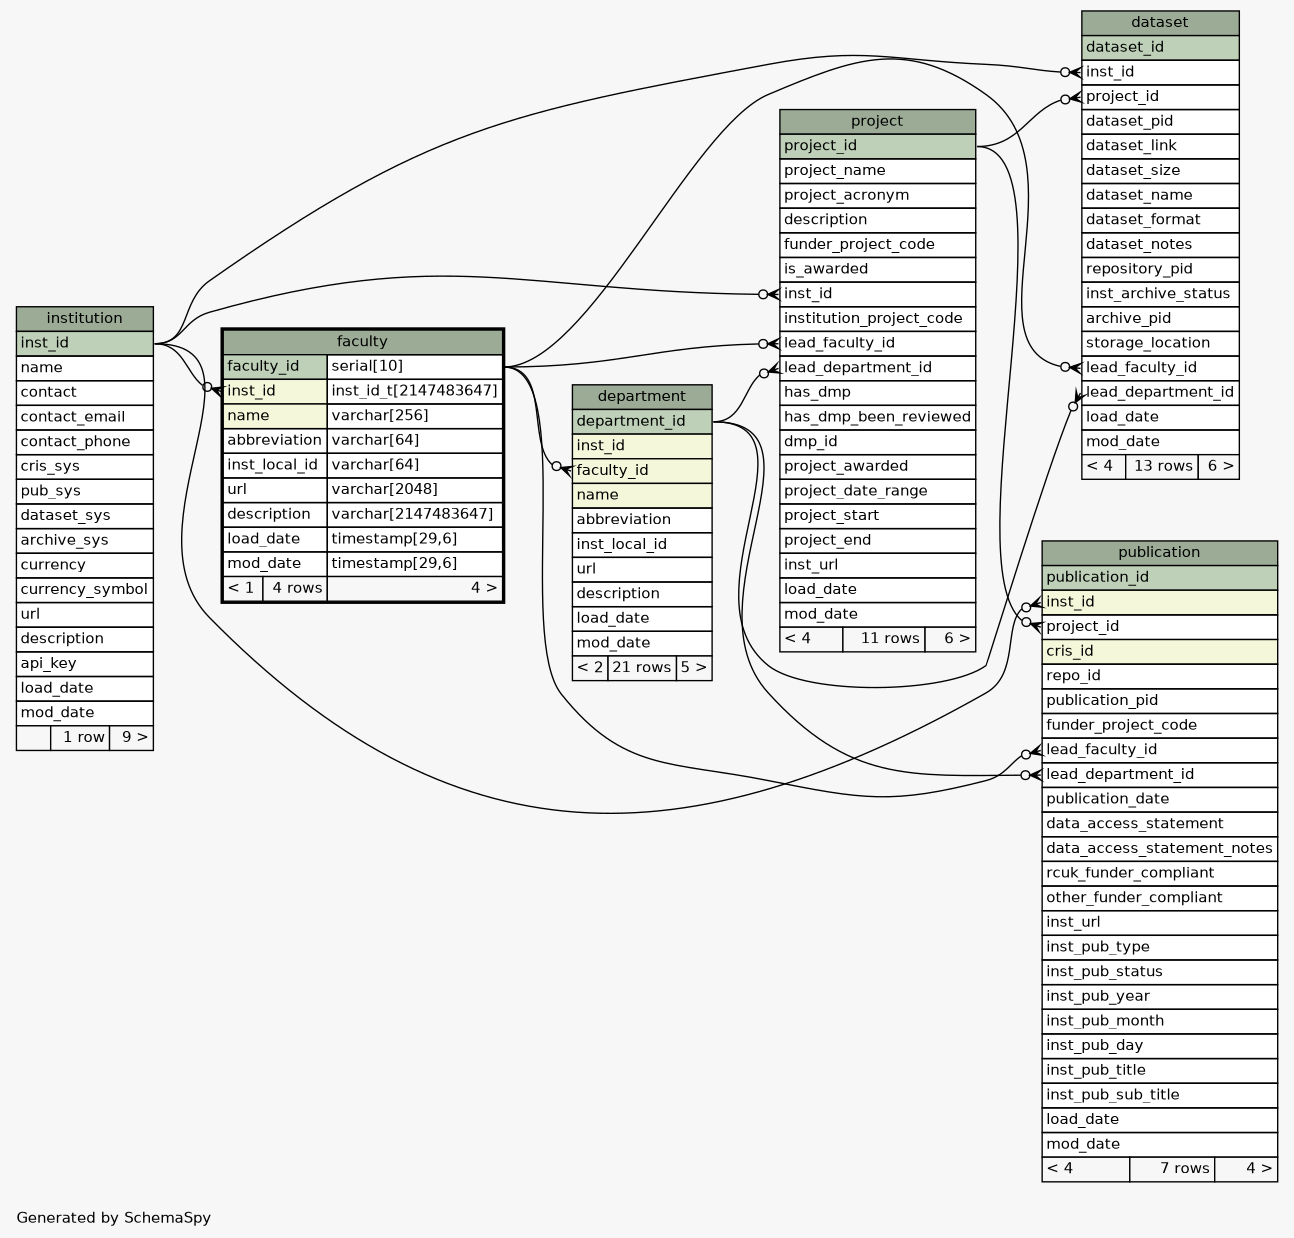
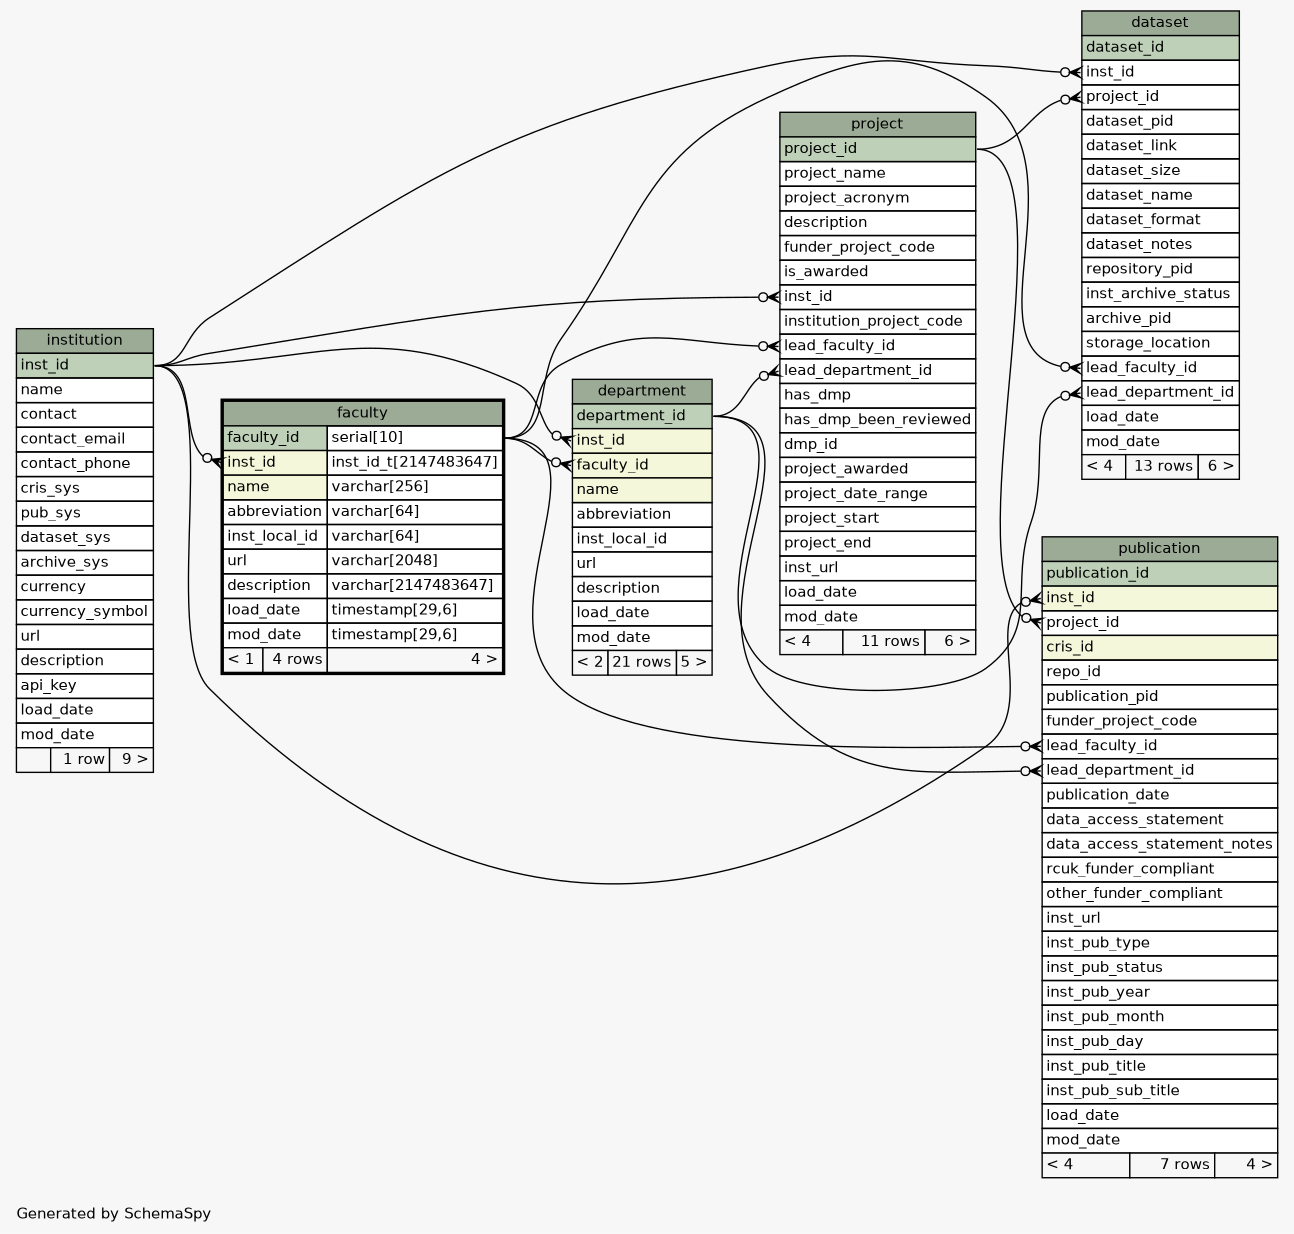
edge "institution" -> "department": added
